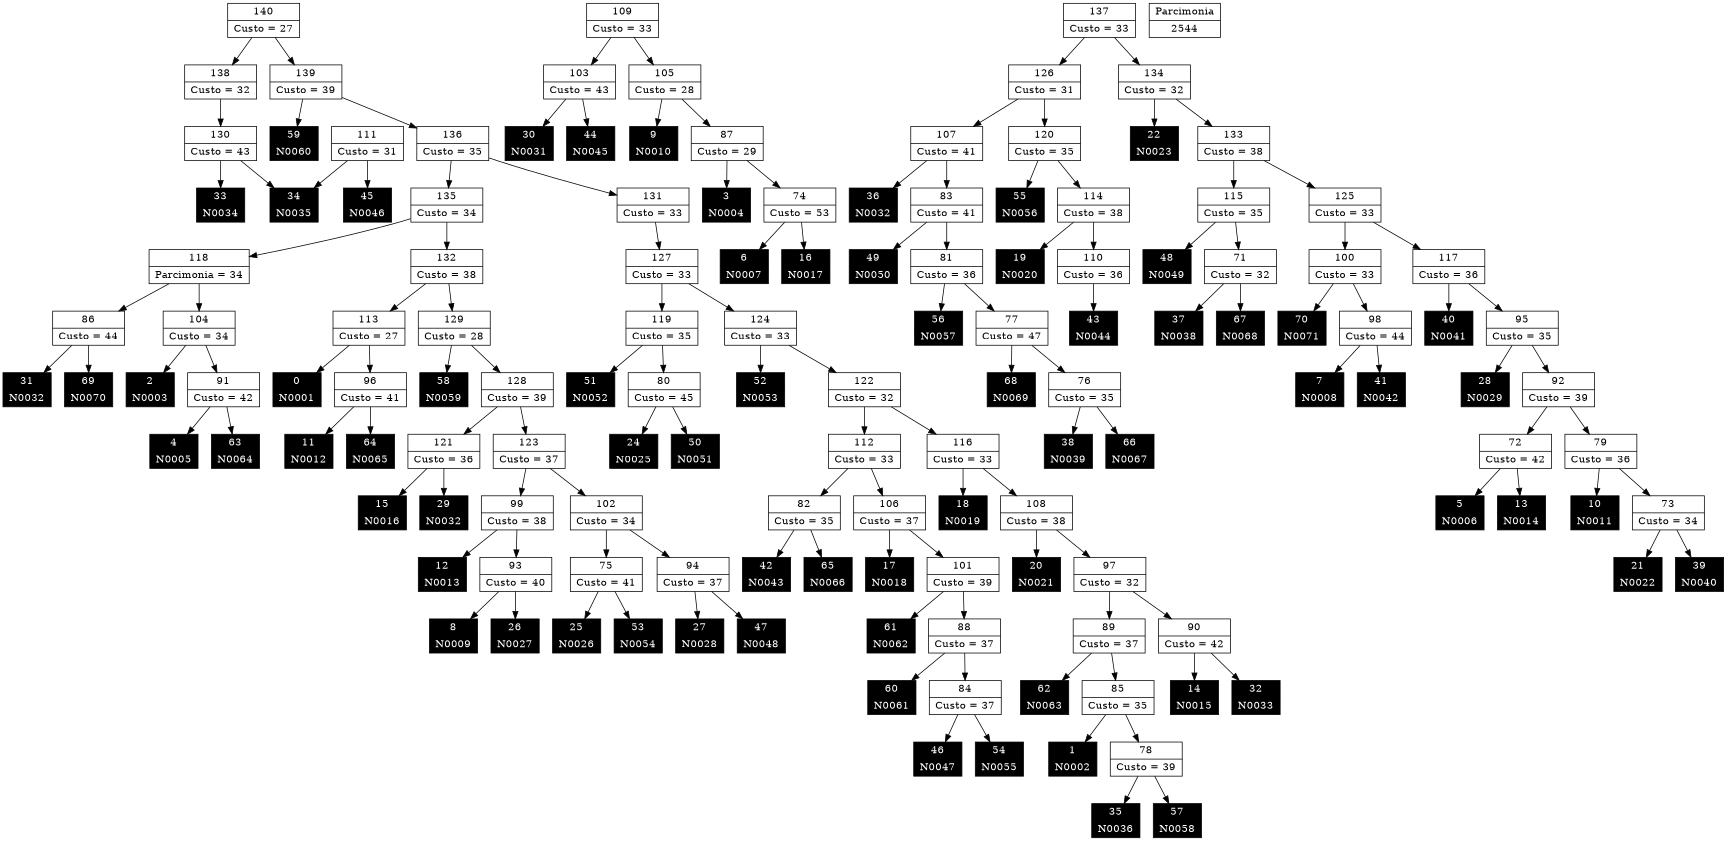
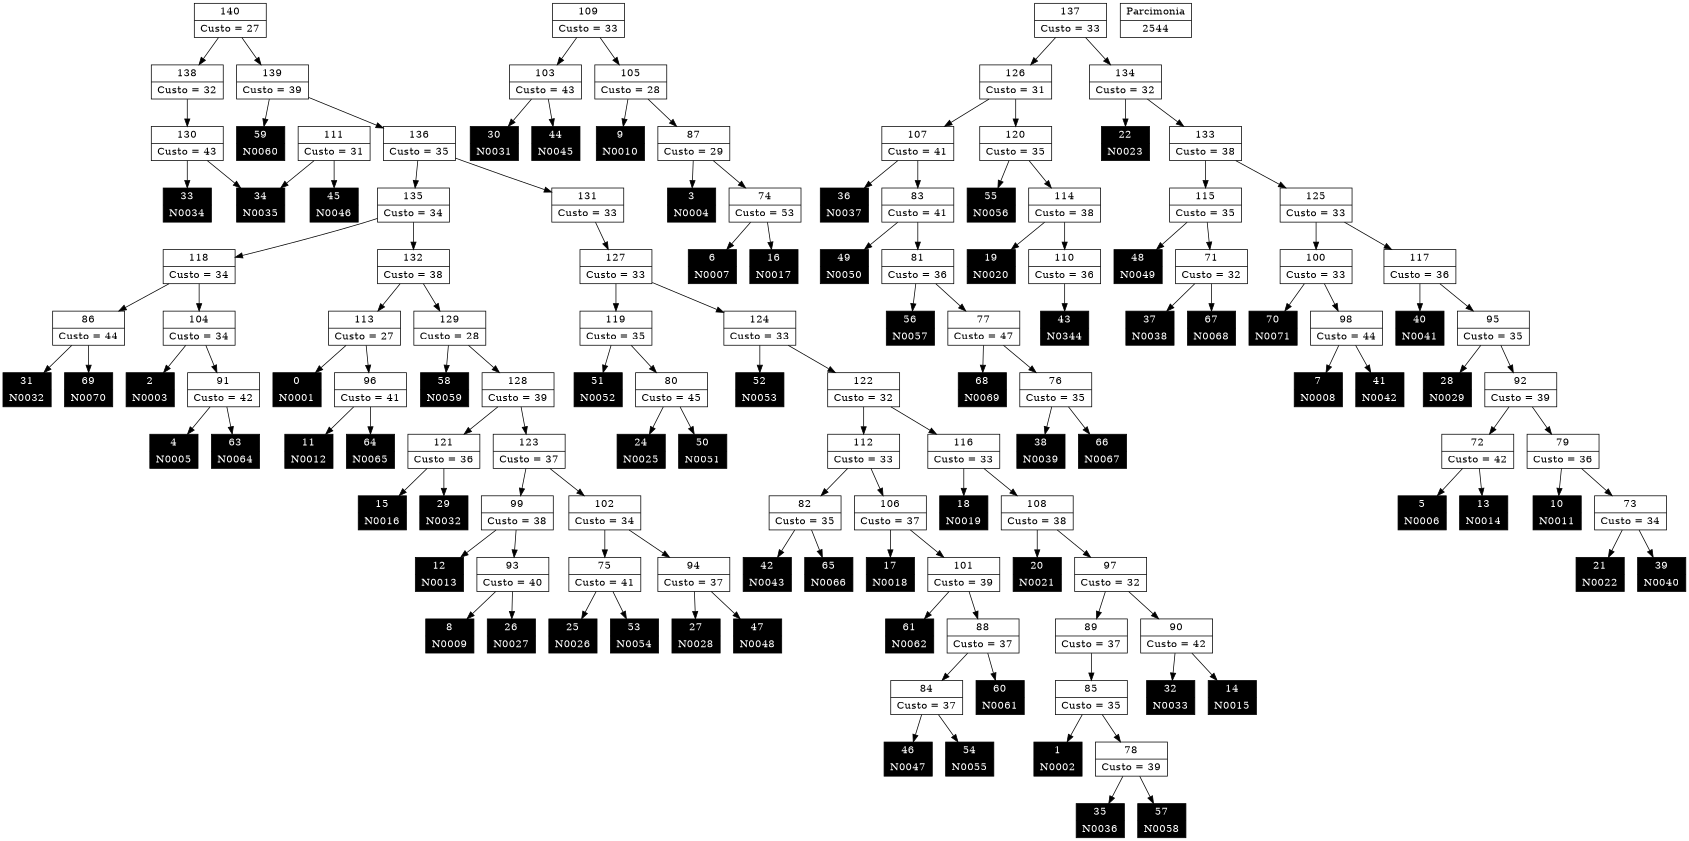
node "36": text "N0032" -> "N0037"
node "118": text "Parcimonia = 34" -> "Custo = 34"
node "43": text "N0044" -> "N0344"
node "62": removed
